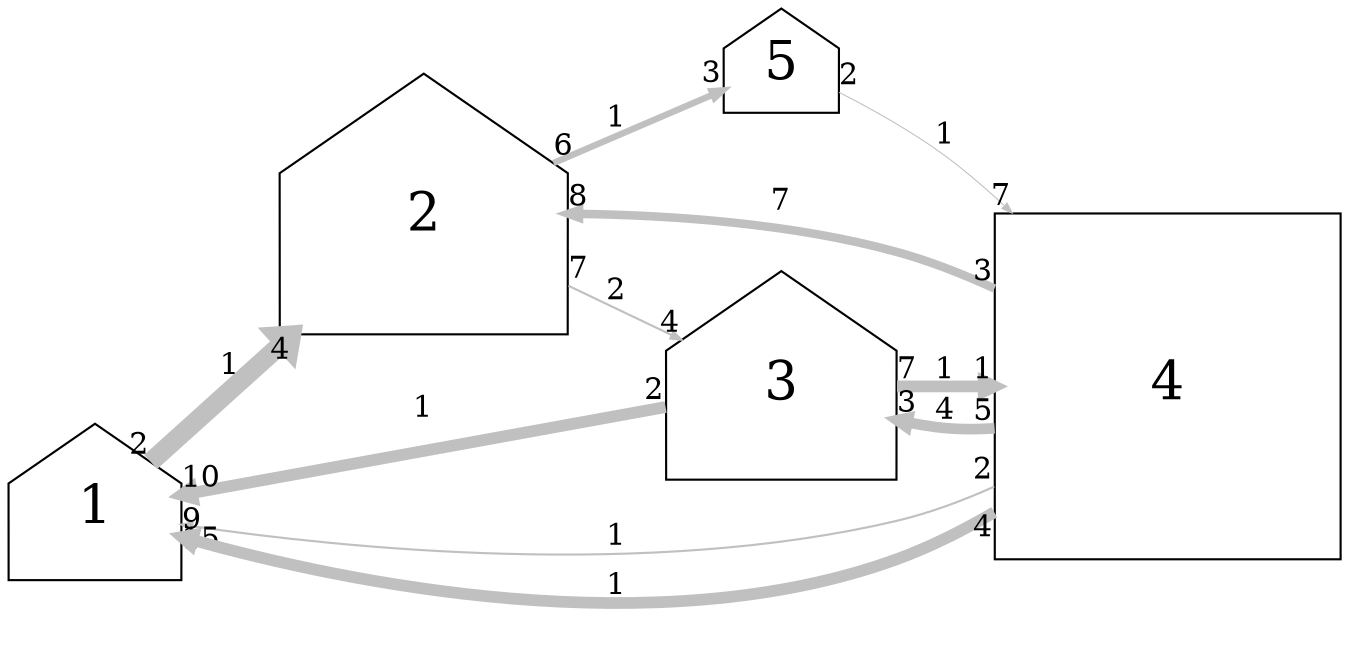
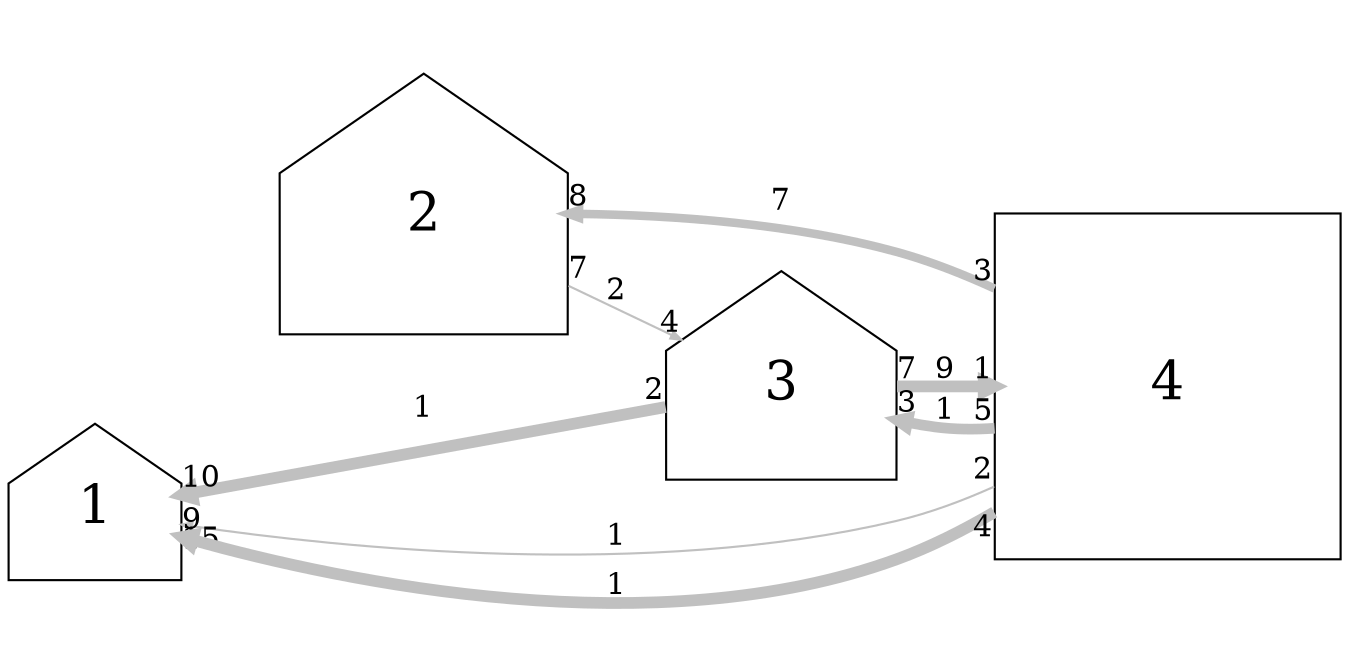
node "5": removed
edge "3" -> "4": label "1" -> "9"
edge "1" -> "2": removed, label "1"
edge "4" -> "3": label "4" -> "1"
